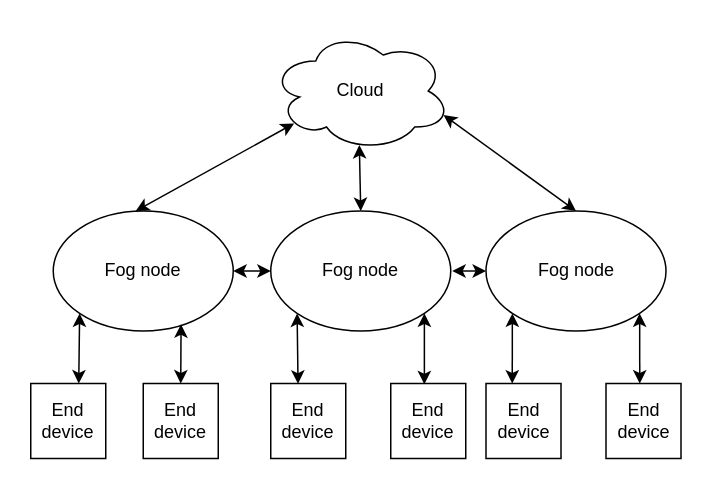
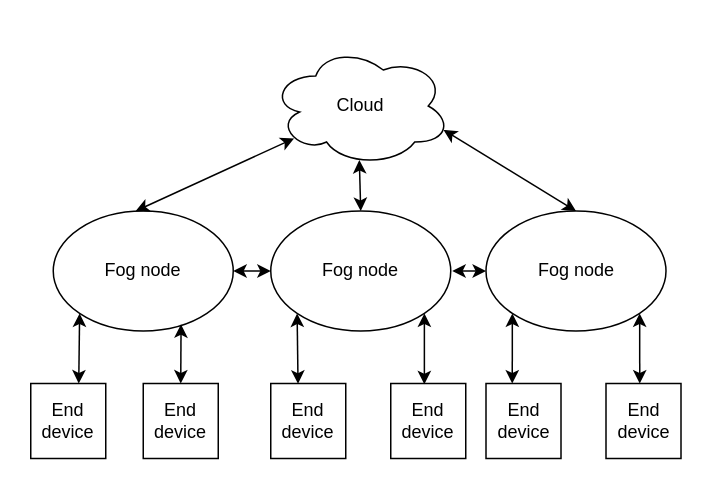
node "Cloud": moved (361, 91) -> (361, 106)
